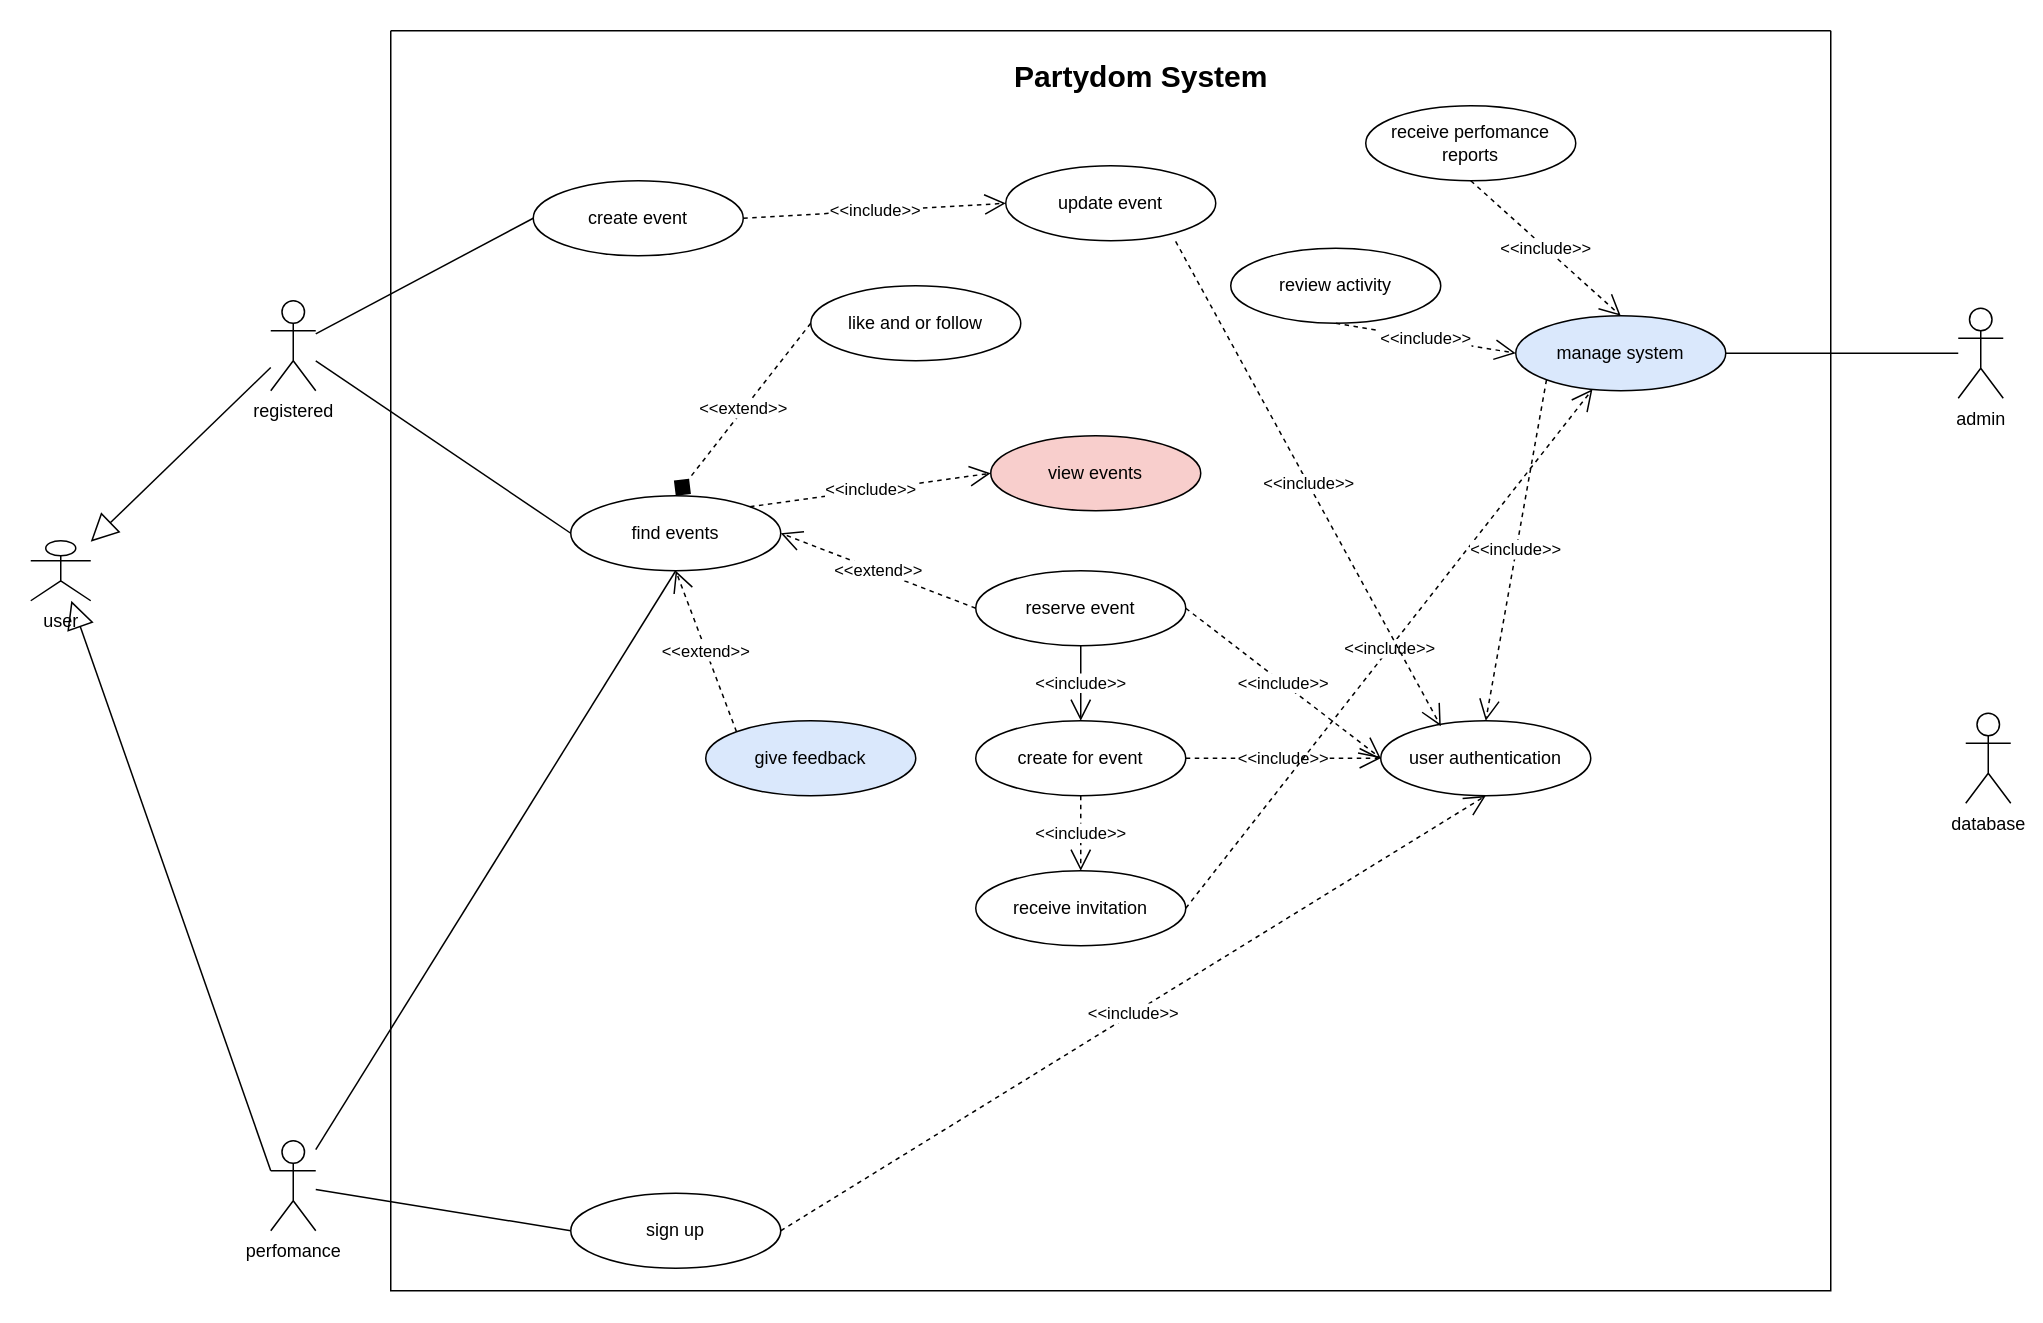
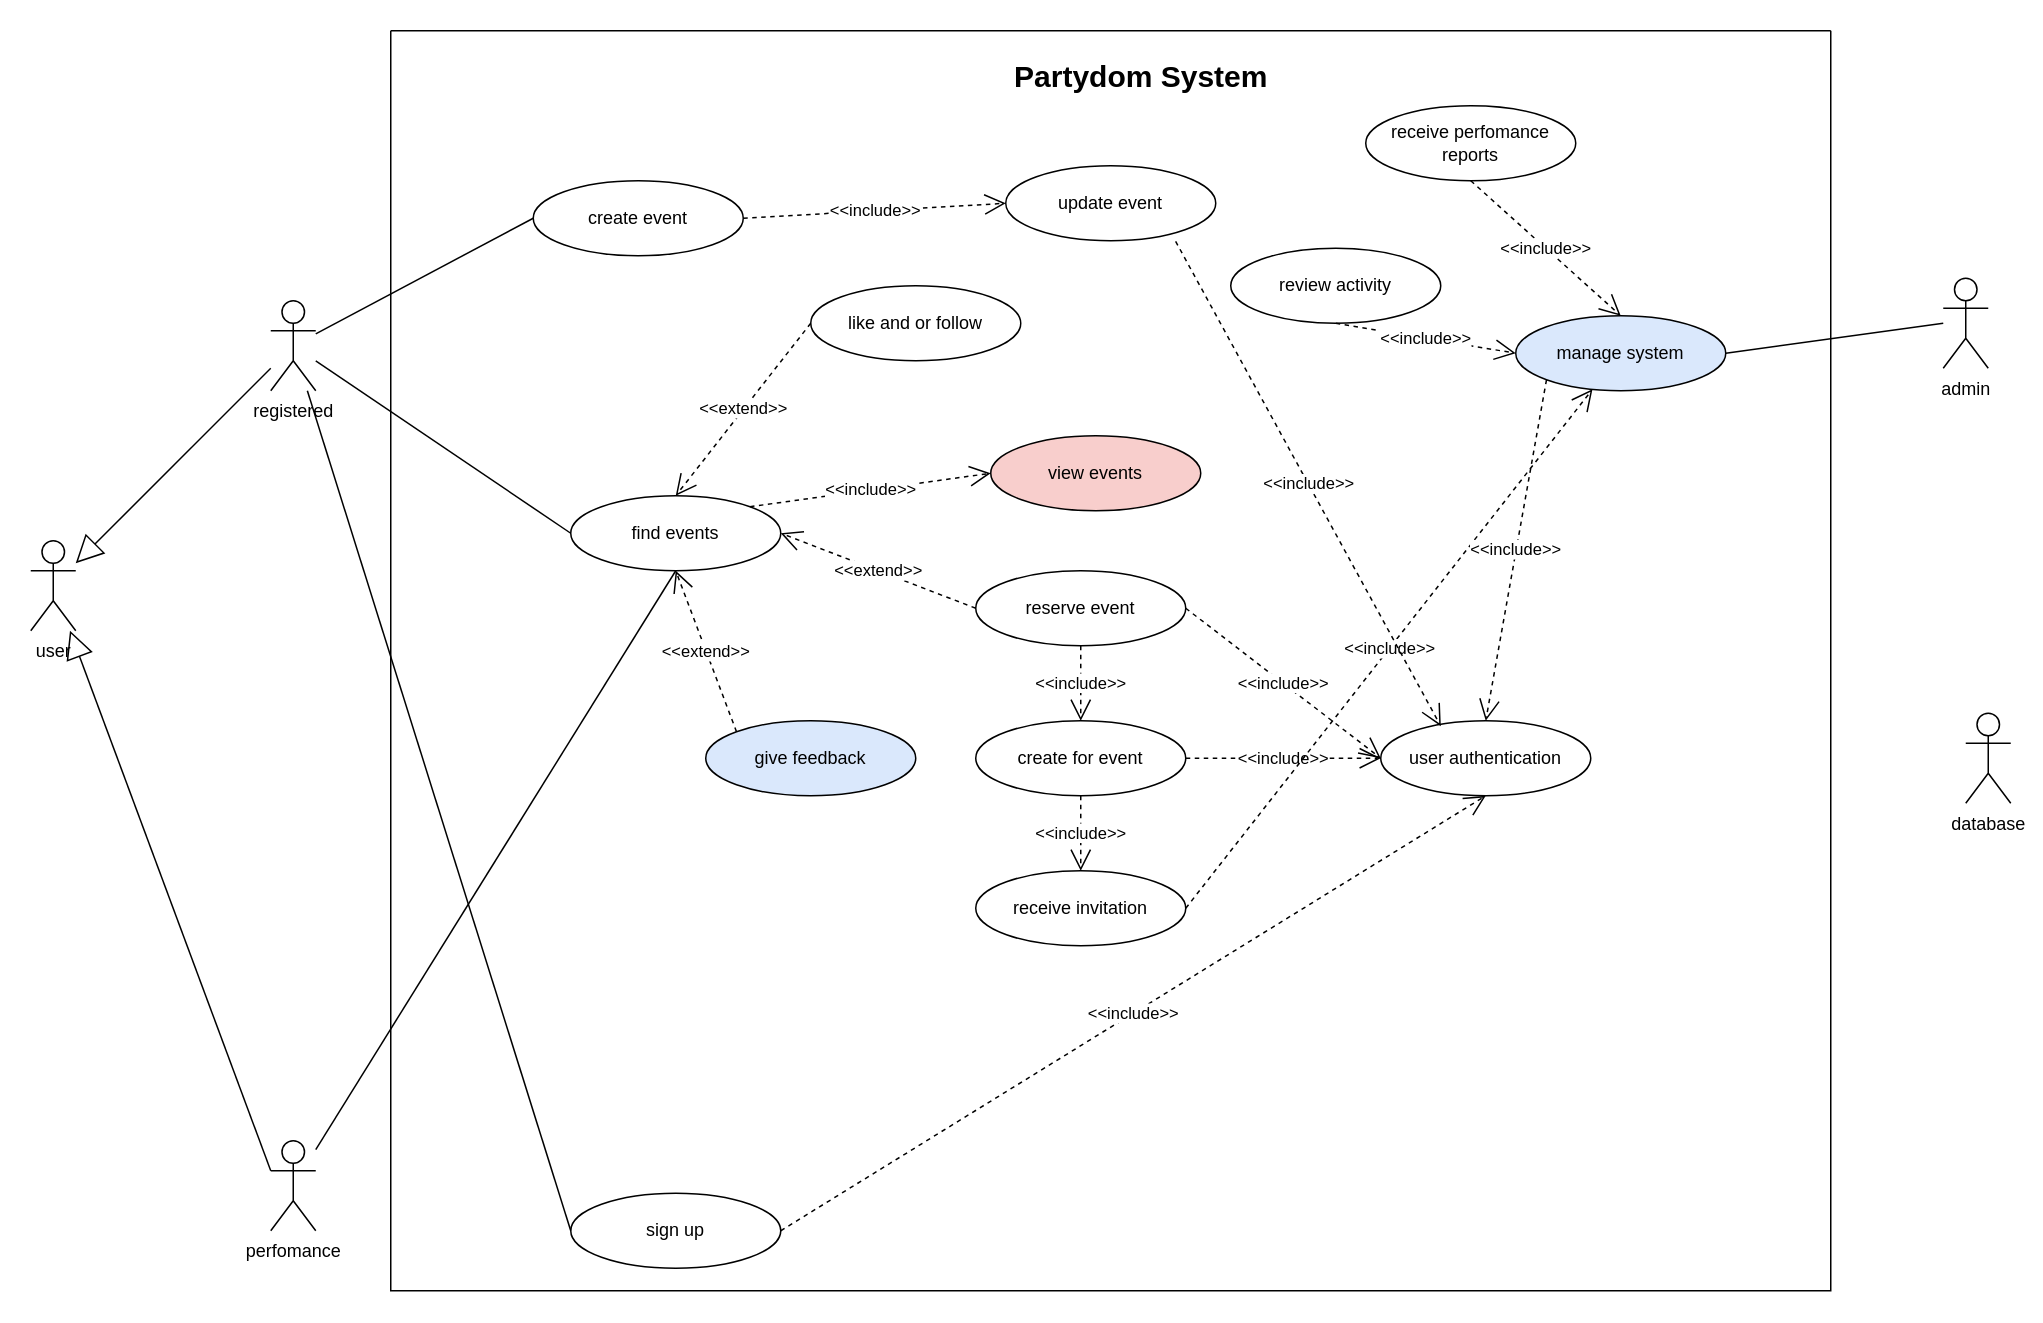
node "admin": moved (1981, 353) -> (1966, 323)
edge "like and or follow" -> "find events": arrowhead diamond -> open
node "user": size 60x60 -> 45x90
edge "reserve event" -> "create for event": style solid -> dashed
edge "perfomance" -- "sign up": now "registered" -- "sign up"
